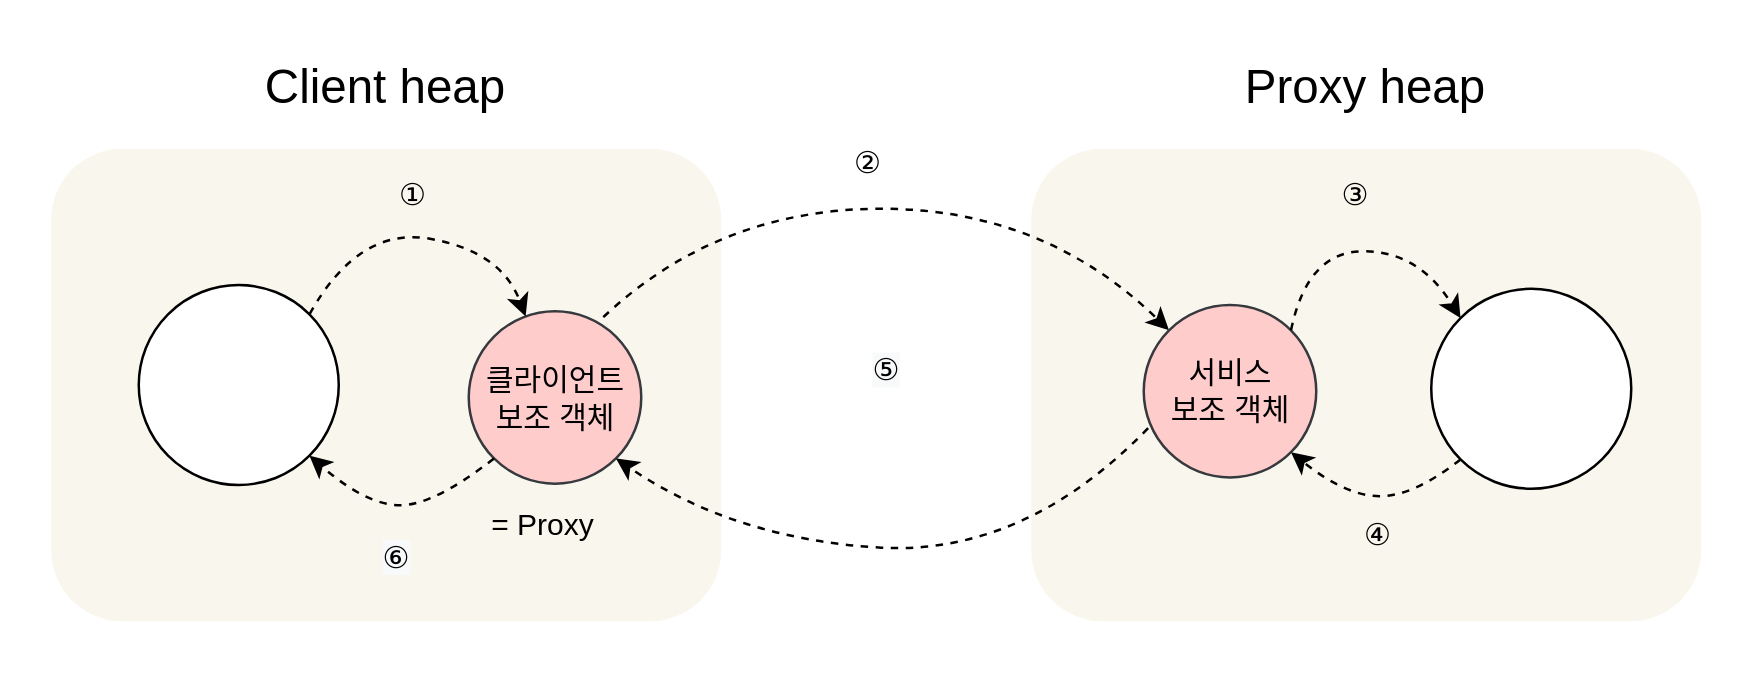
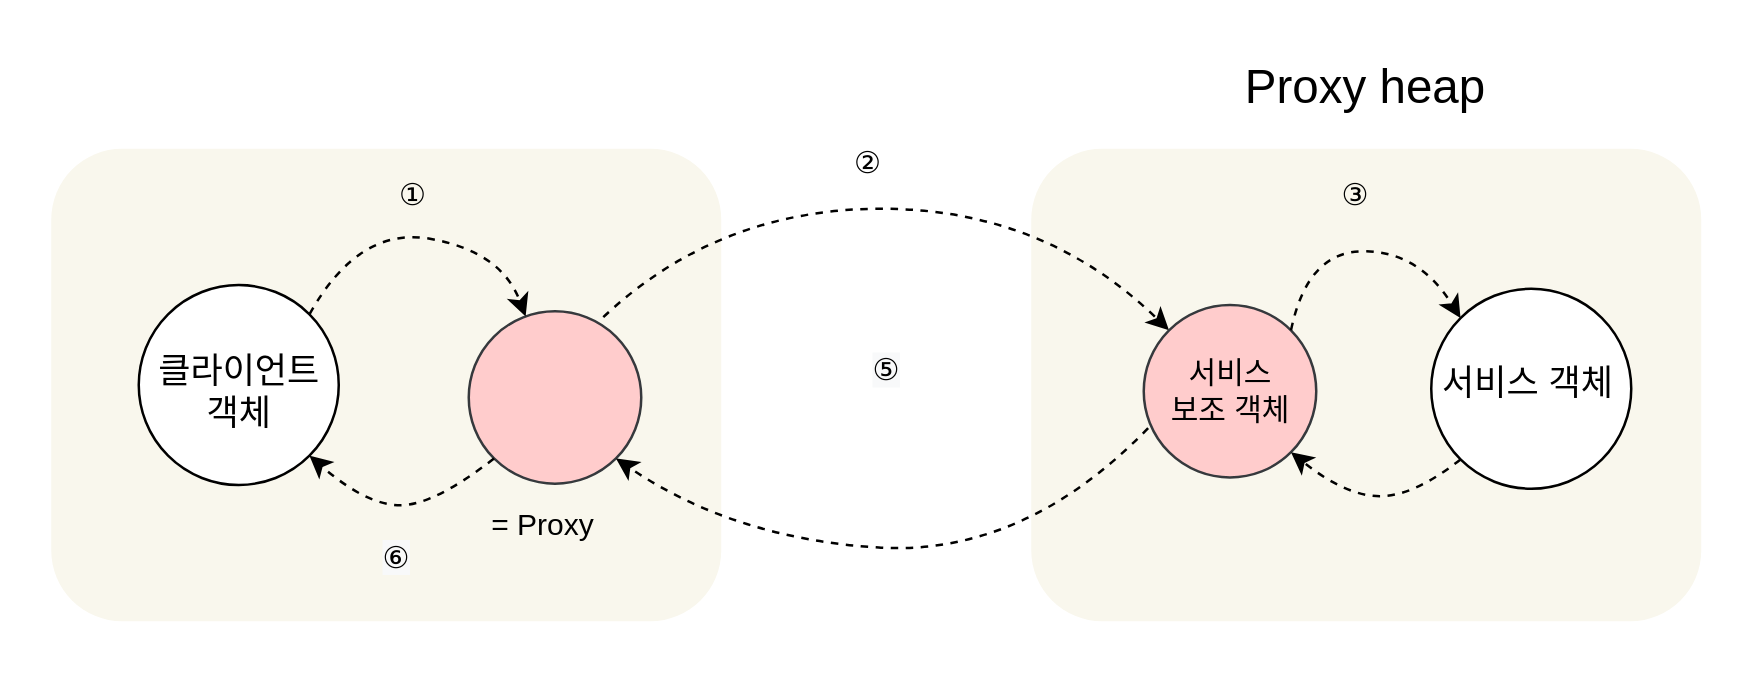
node "Client heap": removed
node "서비스 객체": added
node "클라이언트 객체": added
node "클라이언트 보조 객체": removed
node "④": removed
